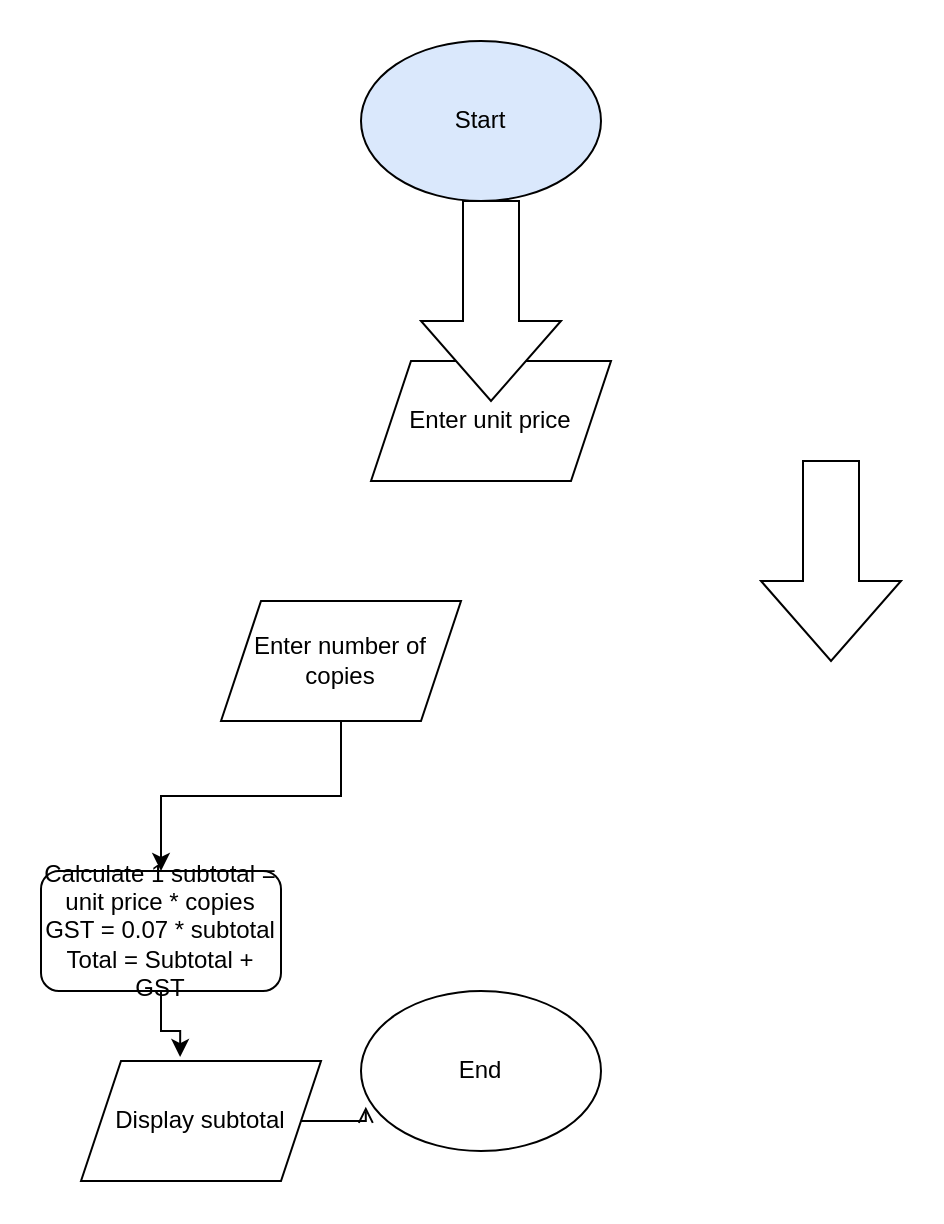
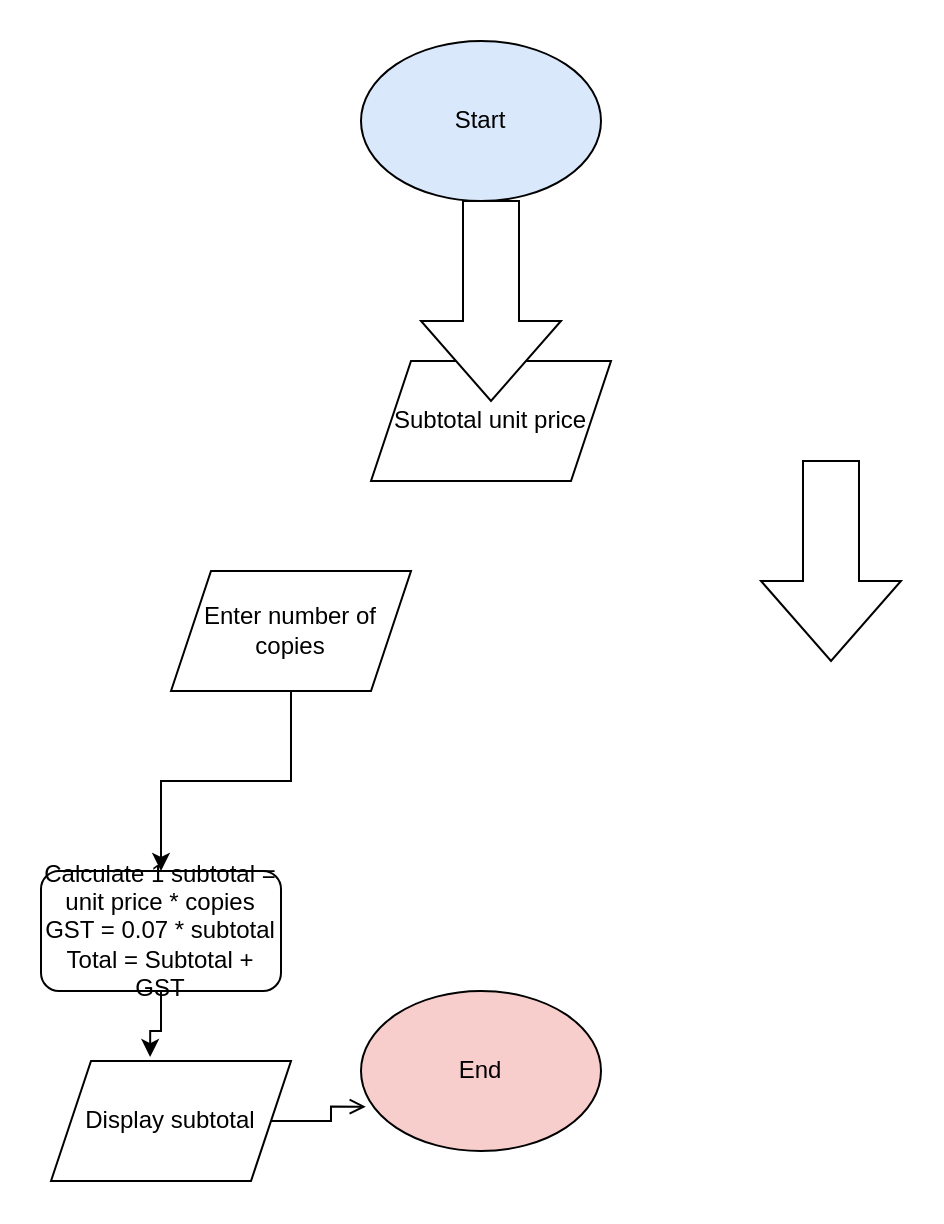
node "Enter unit price": label "Enter unit price" -> "Subtotal unit price"
node "Enter number of copies": moved (341, 661) -> (291, 631)
node "End": fillcolor #ffffff -> #f8cecc
node "Display subtotal": moved (201, 1121) -> (171, 1121)
